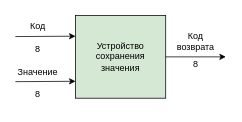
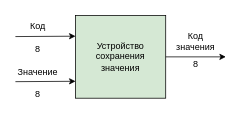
node "Код возврата": label "Код возврата" -> "Код значения"
